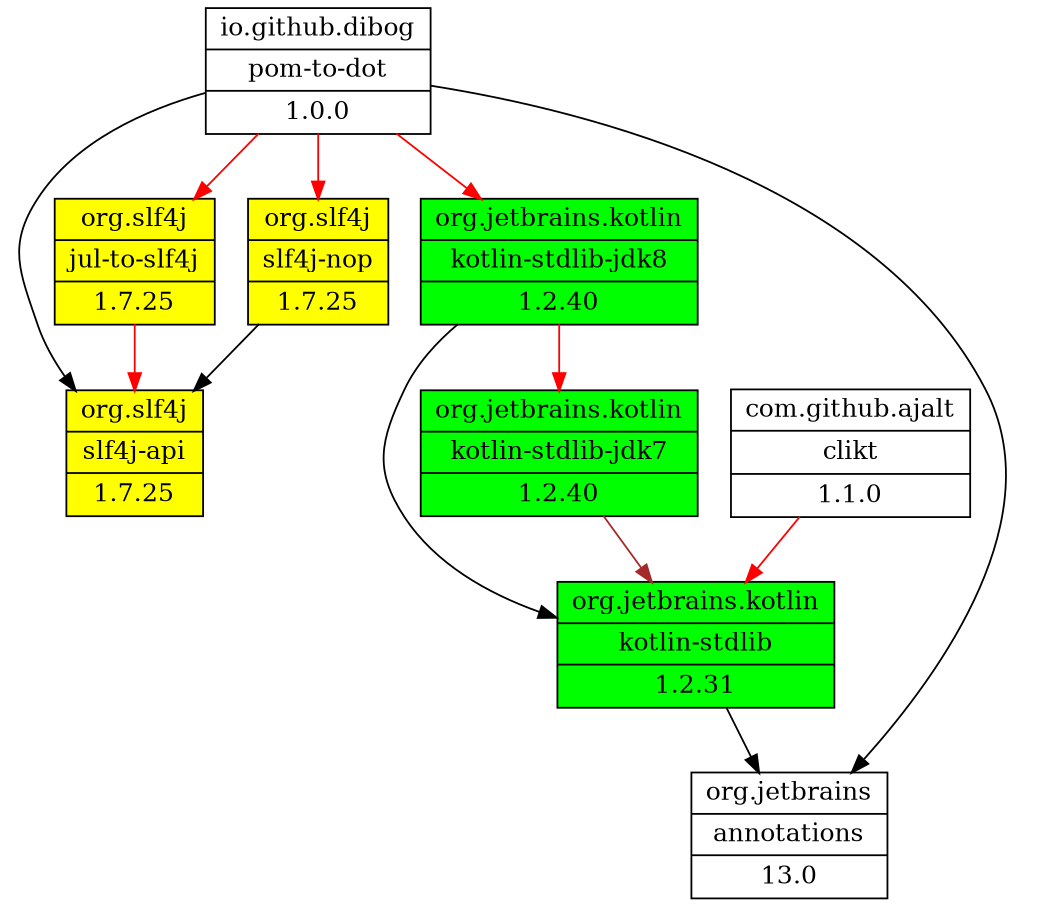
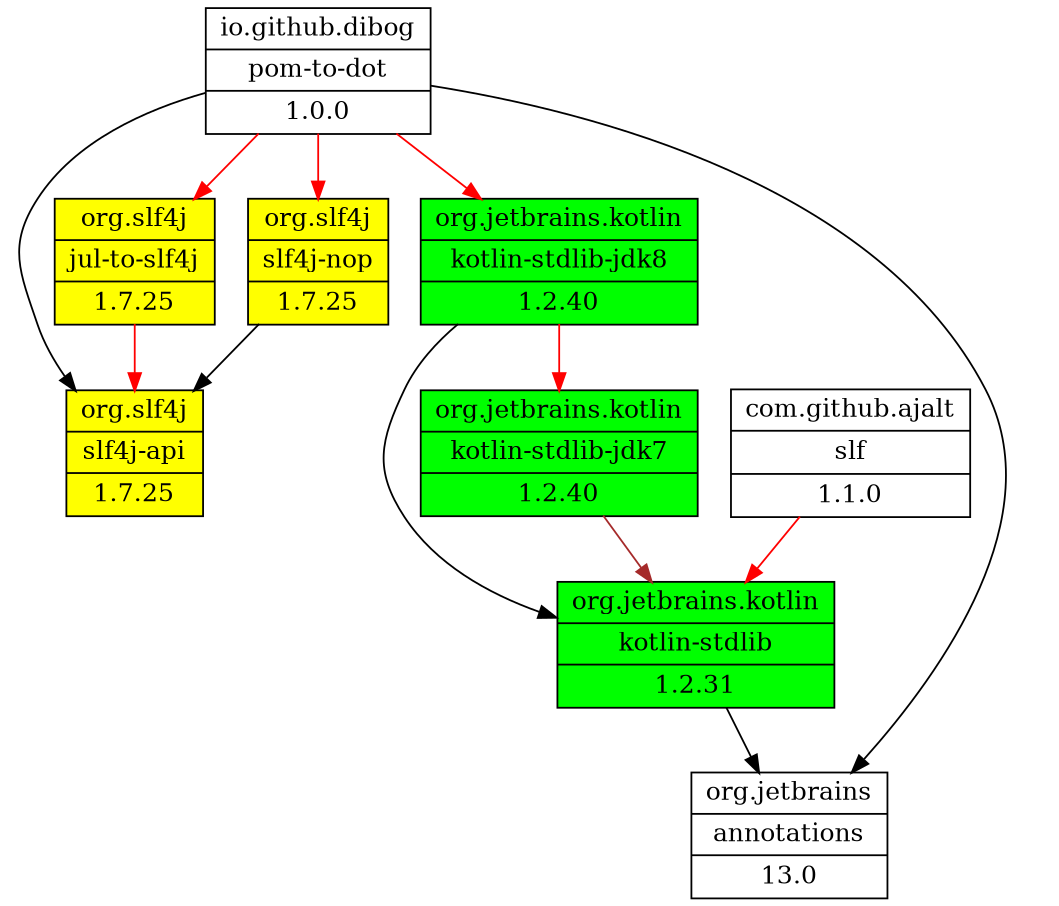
node "com.github.ajalt": text "clikt" -> "slf"
